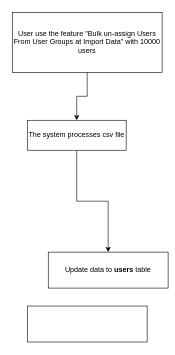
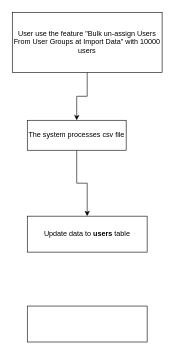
node "Update data to users table": moved (108, 270) -> (87, 234)
